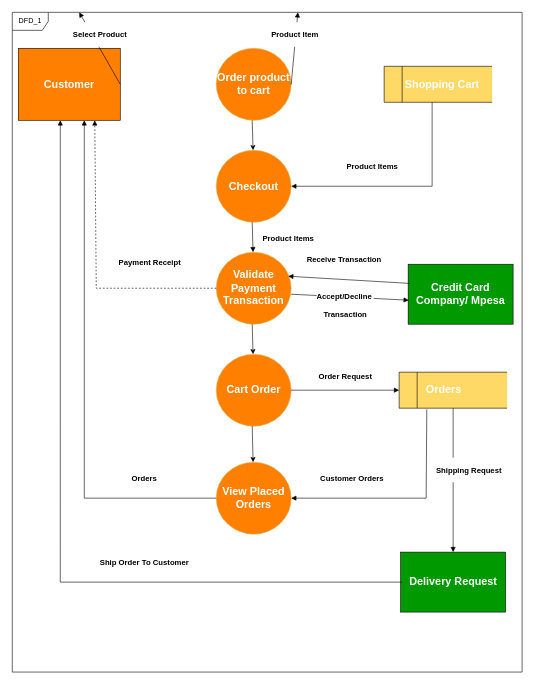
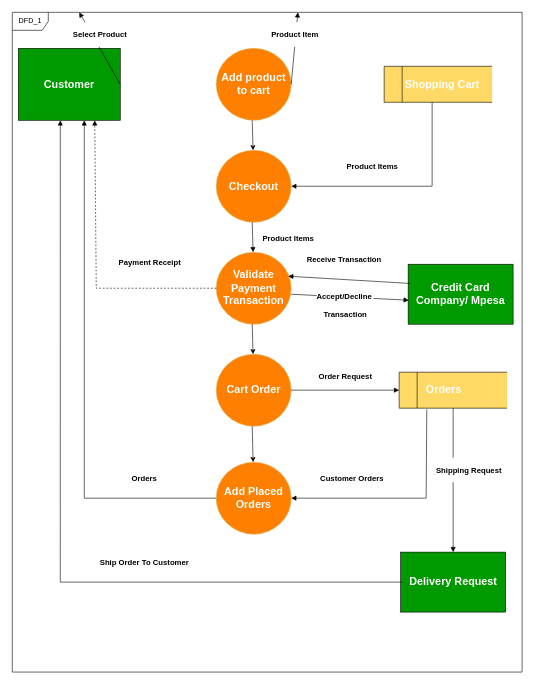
node "Customer": fillcolor #ff8000 -> #009900
node "Order product to cart": label "Order product to cart" -> "Add product to cart"
node "View Placed Orders": label "View Placed Orders" -> "Add Placed Orders"
